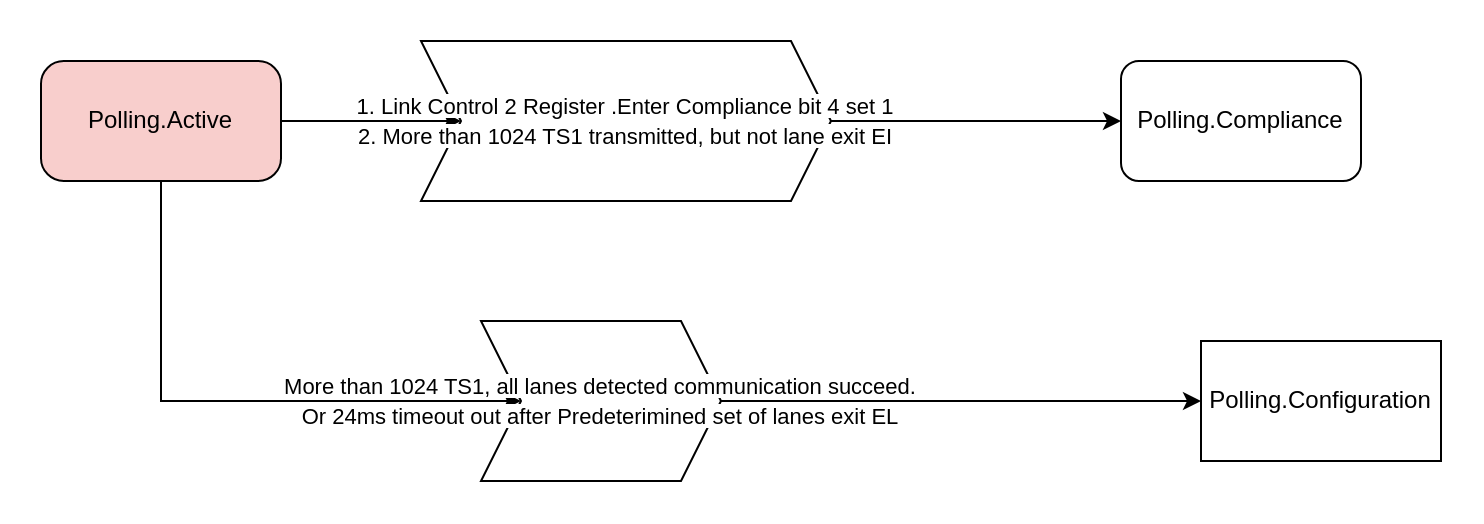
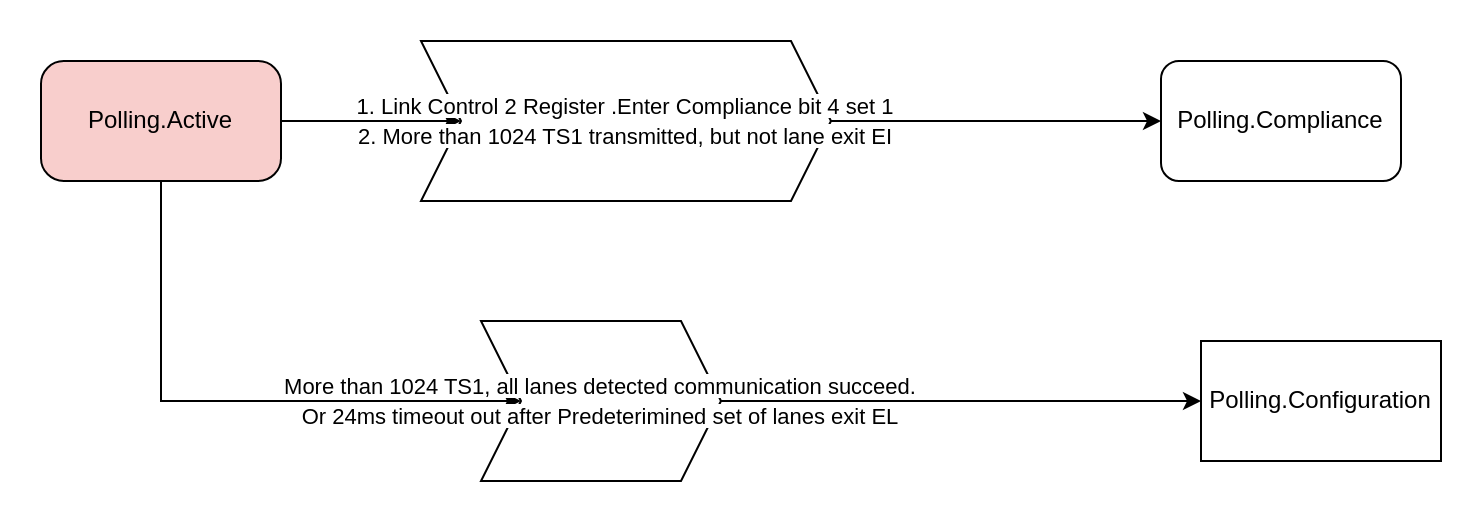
node "Polling.Compliance": moved (1241, 121) -> (1281, 121)
